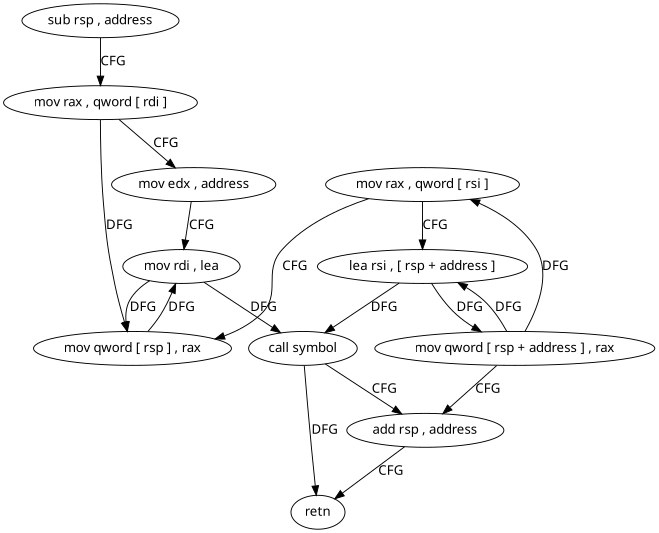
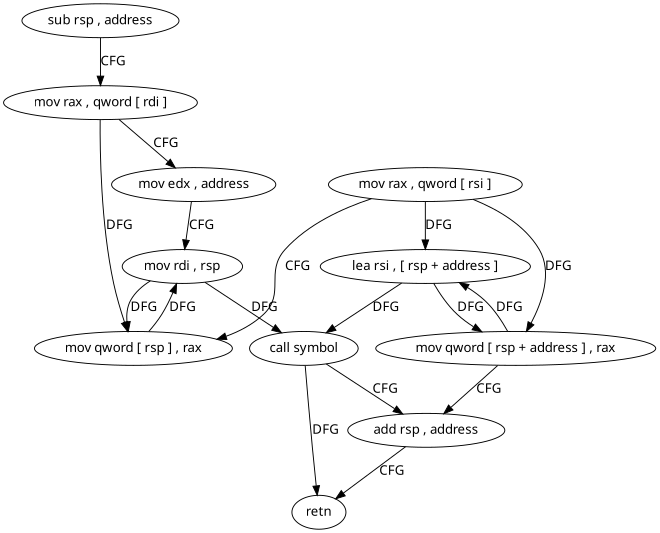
edge "mov rax , qword [ rsi ]" -> "lea rsi , [ rsp + address ]": label "CFG" -> "DFG"
edge "mov qword [ rsp + address ] , rax" -> "mov rax , qword [ rsi ]": reversed
node "mov rdi , lea": label "mov rdi , lea" -> "mov rdi , rsp"
